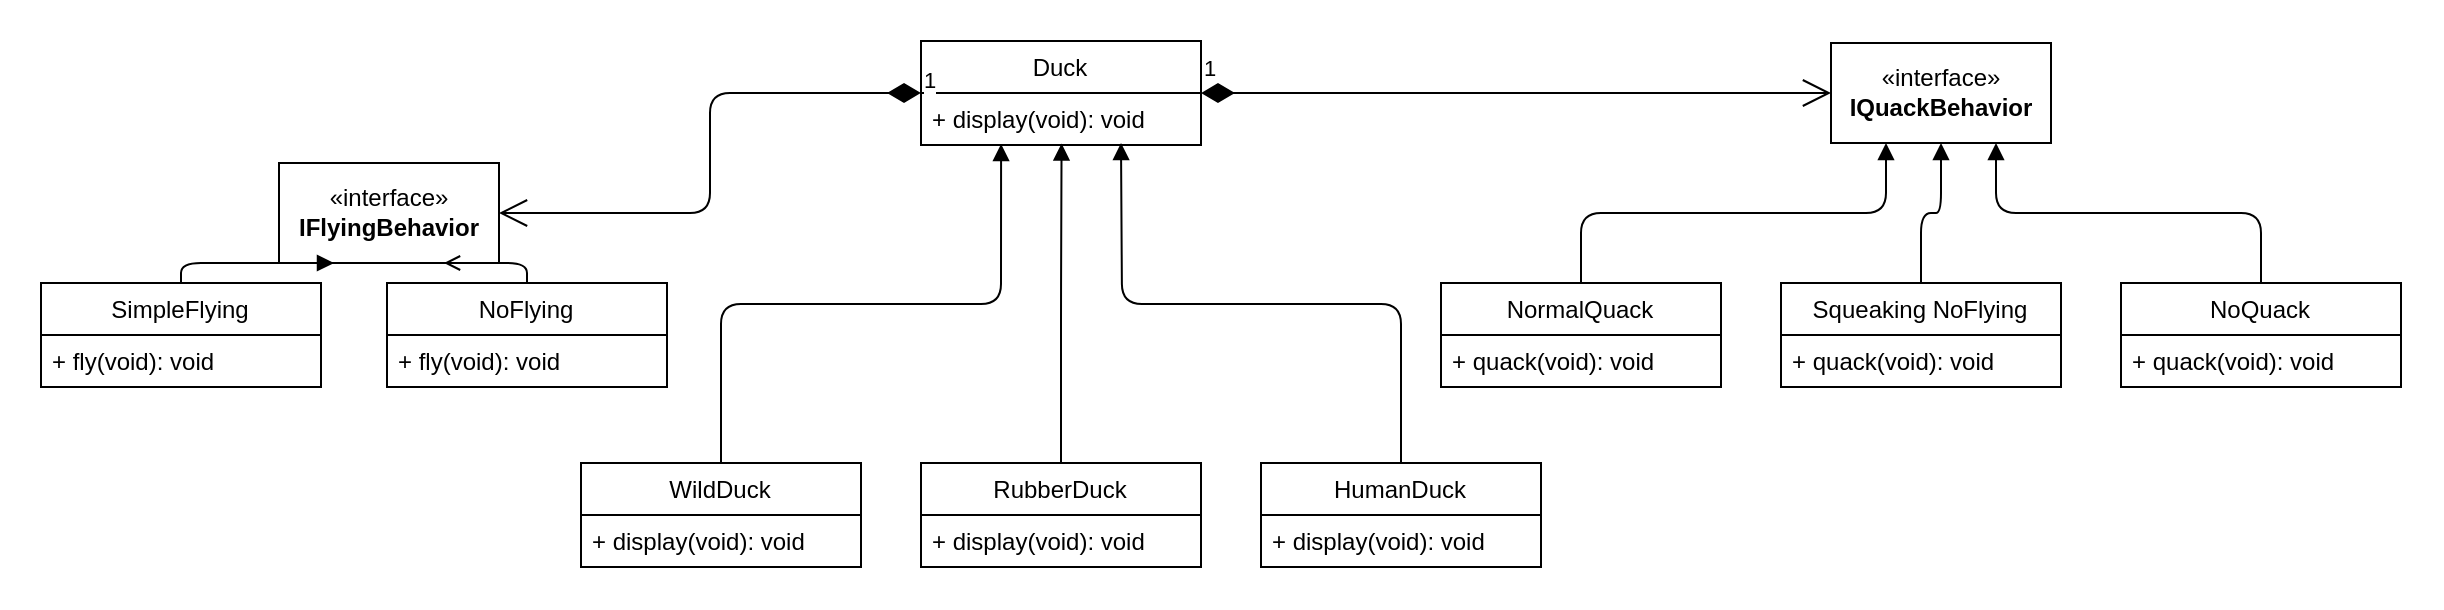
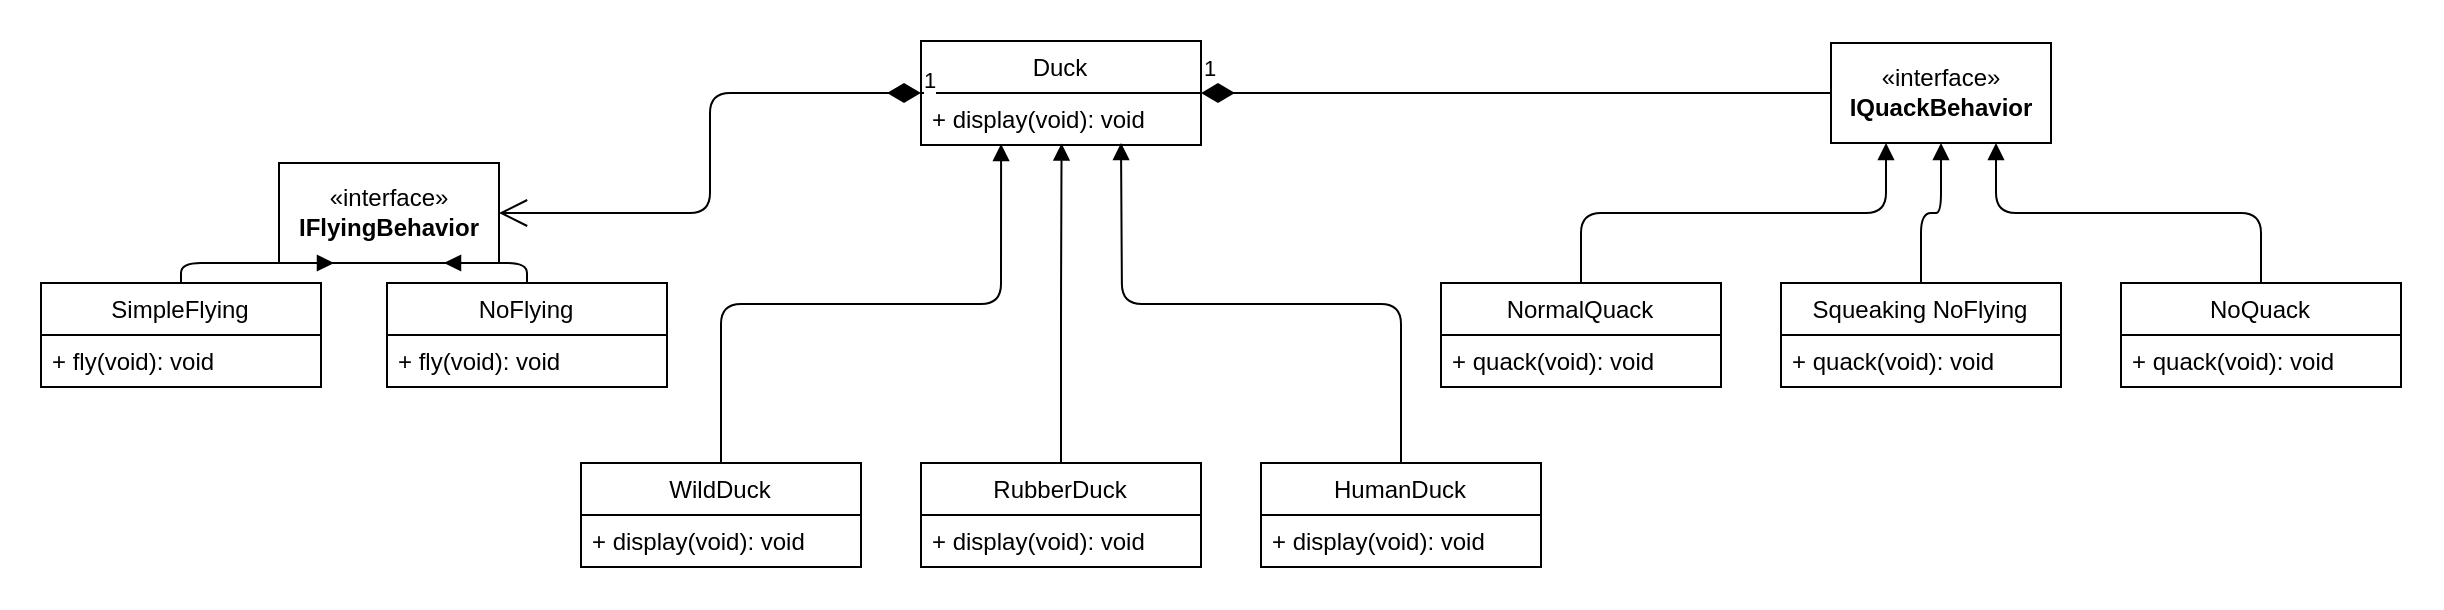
edge "Duck" -- "«interface» IQuackBehavior": arrowhead open -> none
edge "NoFlying" -> "«interface» IFlyingBehavior": arrowhead open -> block
